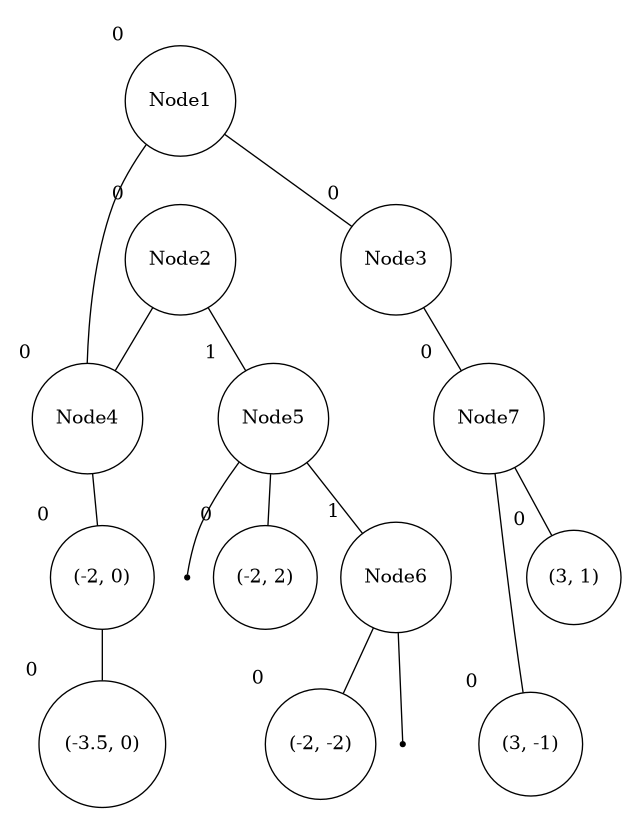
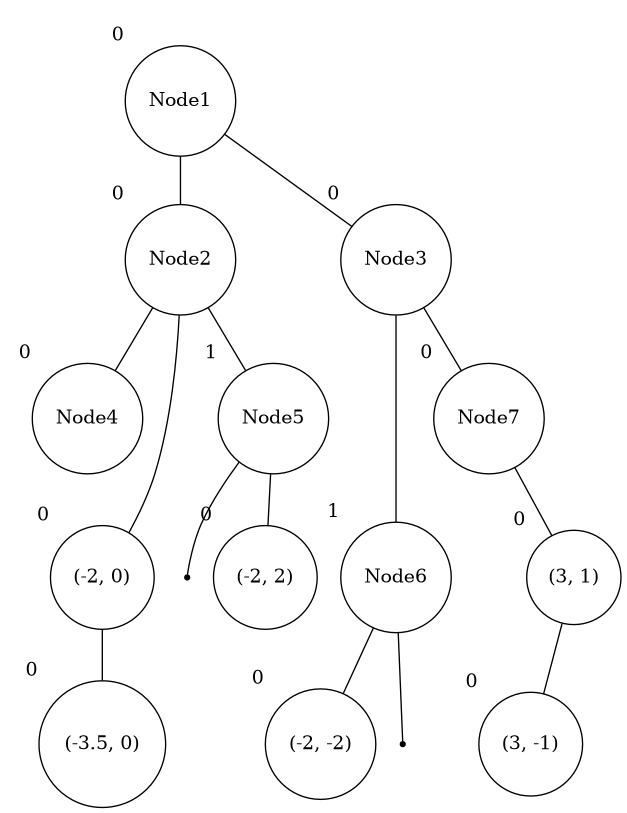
edge "Node1 0" -- "Node4 0": now "Node1 0" -- "Node2 0"
edge "Node5 1" -- "Node6 1": now "Node3 0" -- "Node6 1"
edge "Node4 0" -- "(-2, 0) 0": now "Node2 0" -- "(-2, 0) 0"
edge "Node7 0" -- "(3, -1) 0": now "(3, 1) 0" -- "(3, -1) 0"
